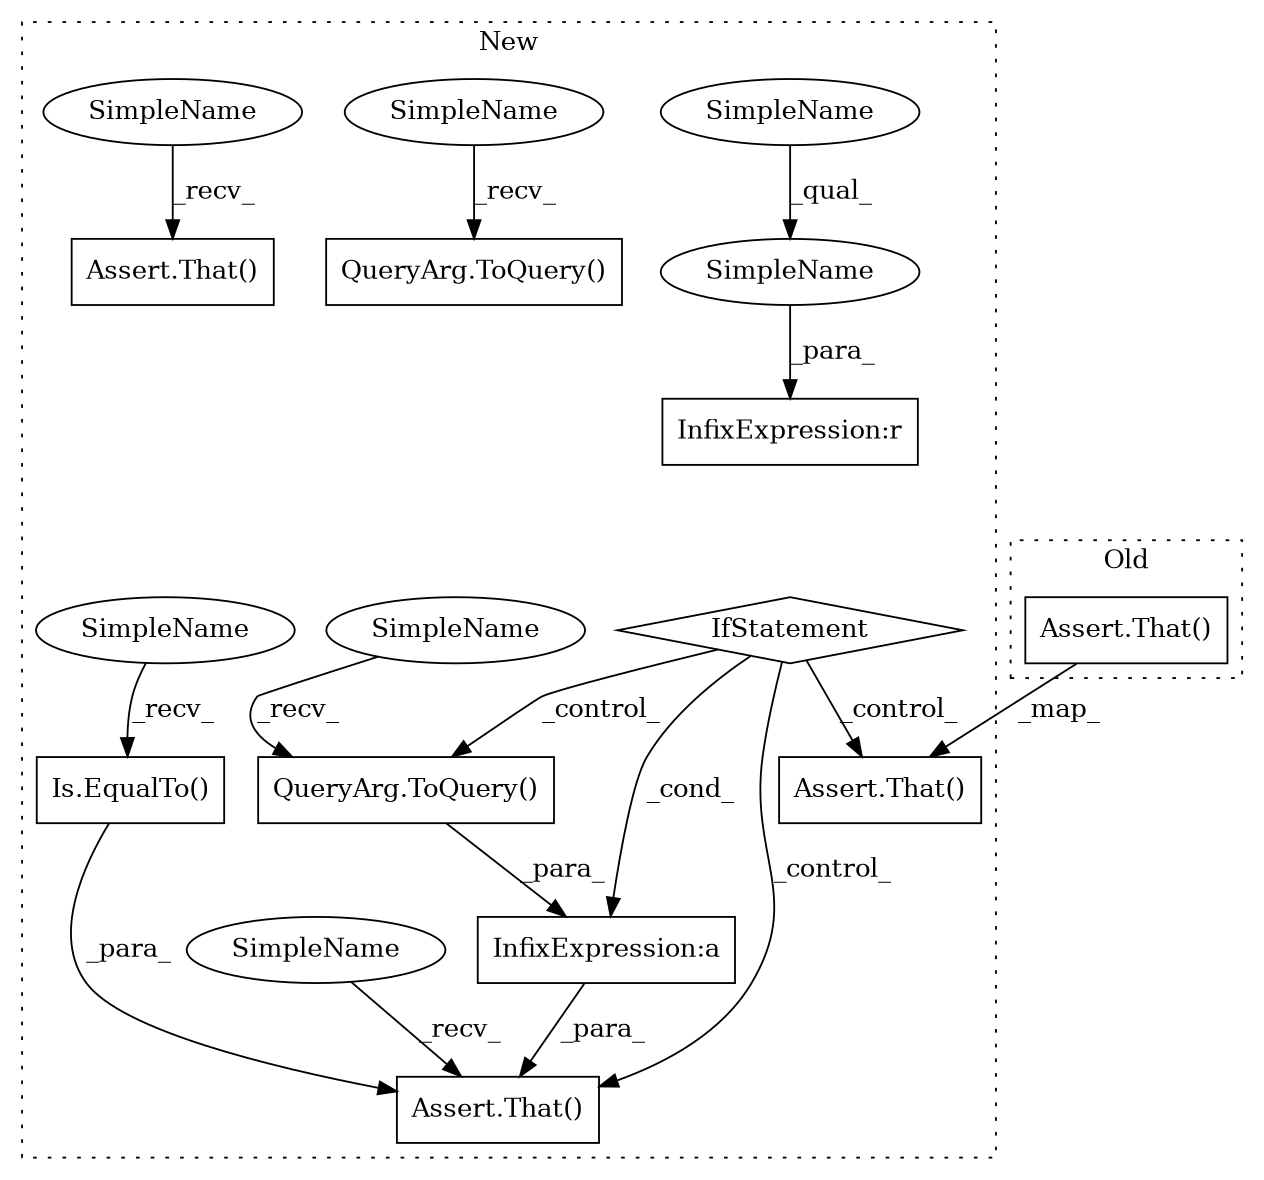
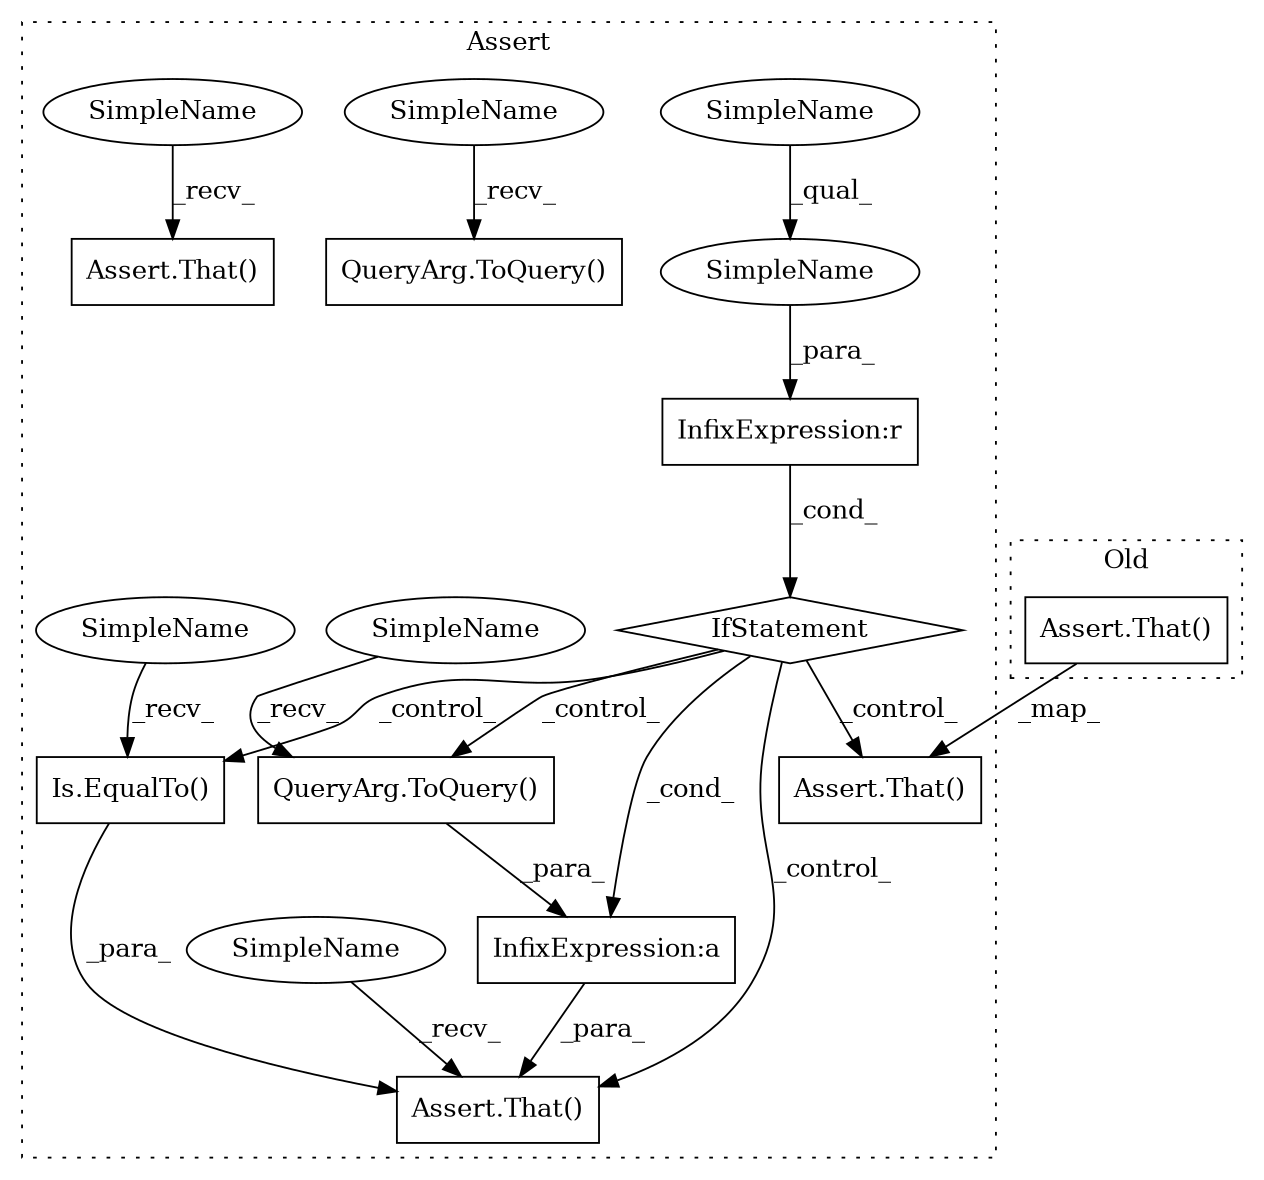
cluster "New": label "New" -> "Assert"
edge "InfixExpression:r" -> "IfStatement": added, label "_cond_"
edge "IfStatement" -> "Is.EqualTo()": added, label "_control_"
